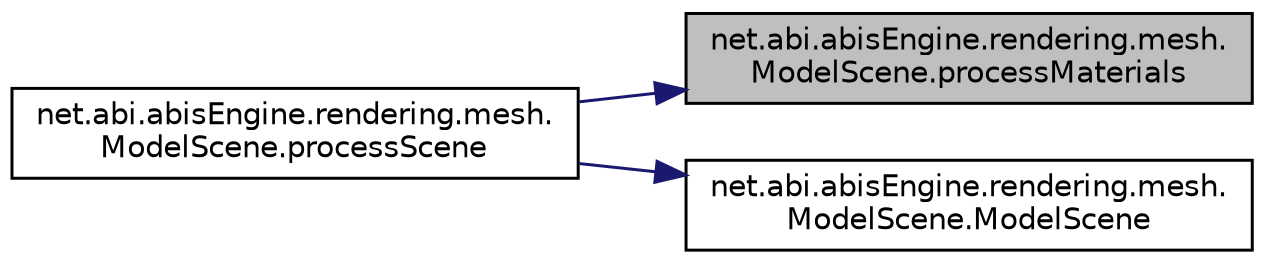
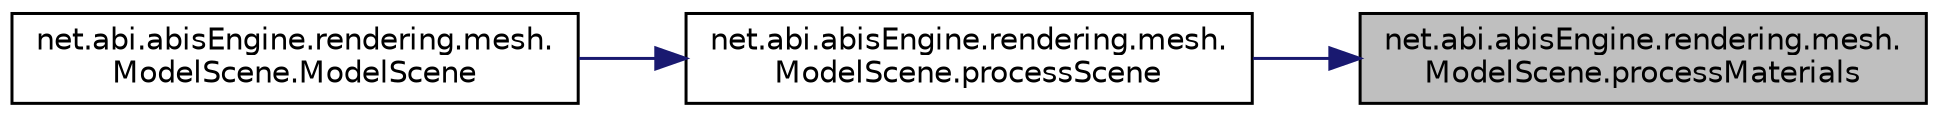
edge "net.abi.abisEngine.rendering.mesh. ModelScene.processScene" -> "net.abi.abisEngine.rendering.mesh. ModelScene.ModelScene": reversed
